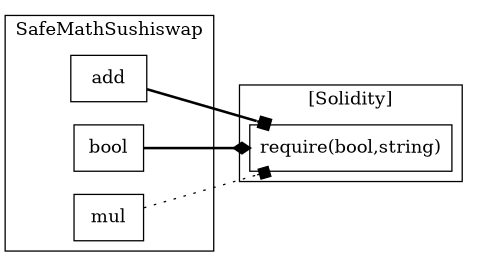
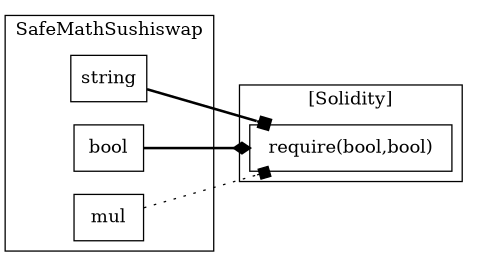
node "add": label "add" -> "string"
node "require(bool,string)": label "require(bool,string)" -> "require(bool,bool)"
